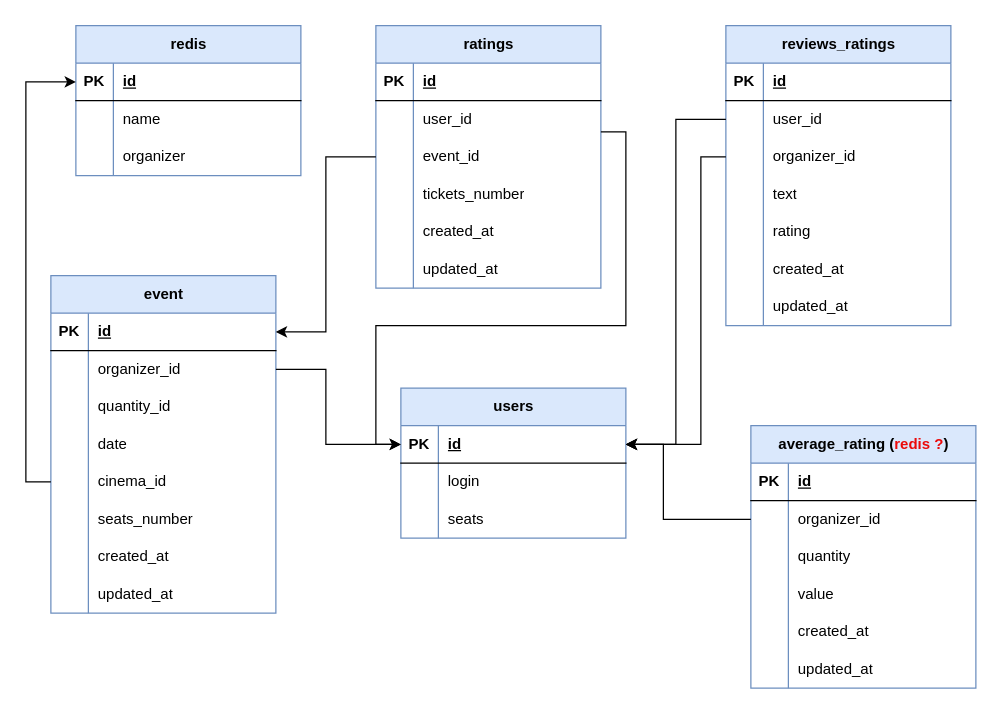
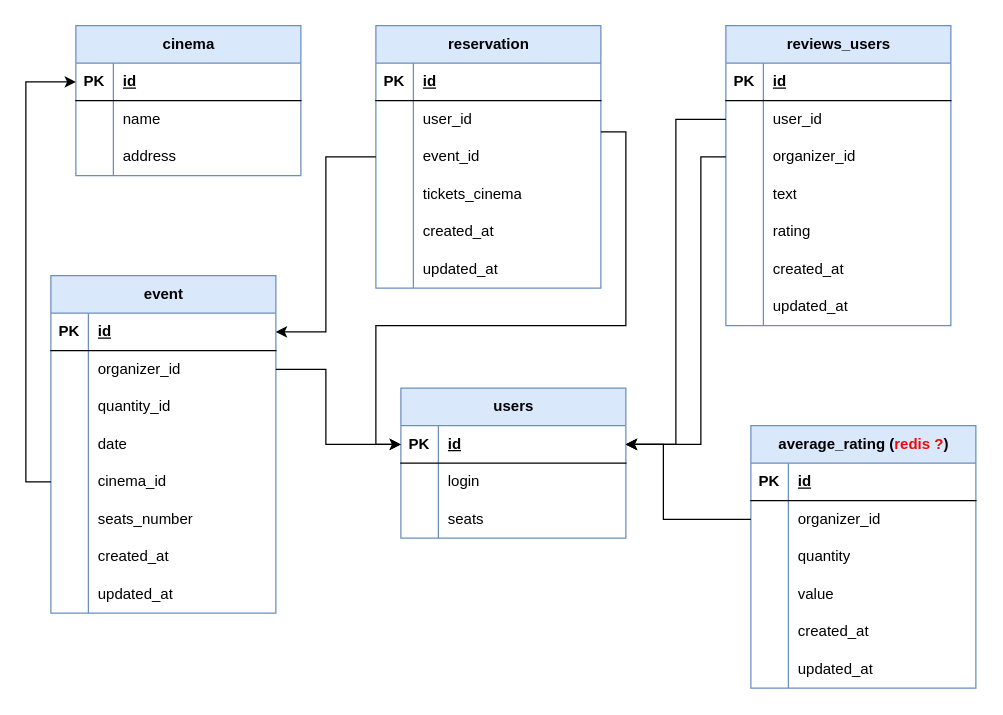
node "redis": label "redis" -> "cinema"
node "ratings": label "ratings" -> "reservation"
node "reviews_ratings": label "reviews_ratings" -> "reviews_users"
node "organizer": label "organizer" -> "address"
node "tickets_number": label "tickets_number" -> "tickets_cinema"
